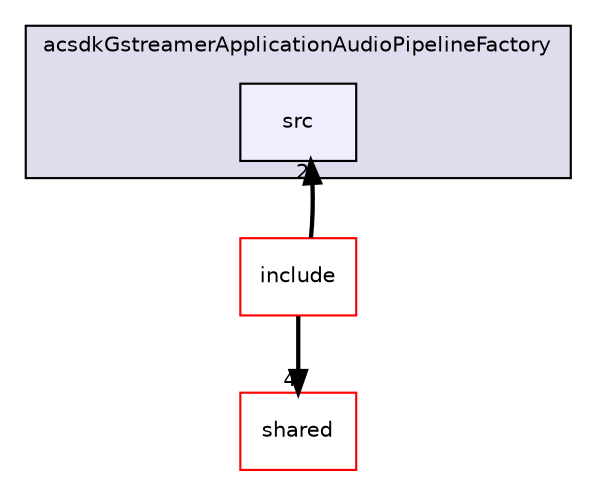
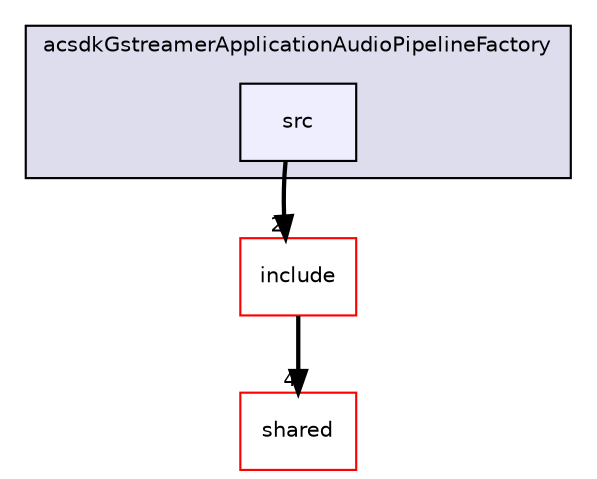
edge "include" -> "src": reversed
